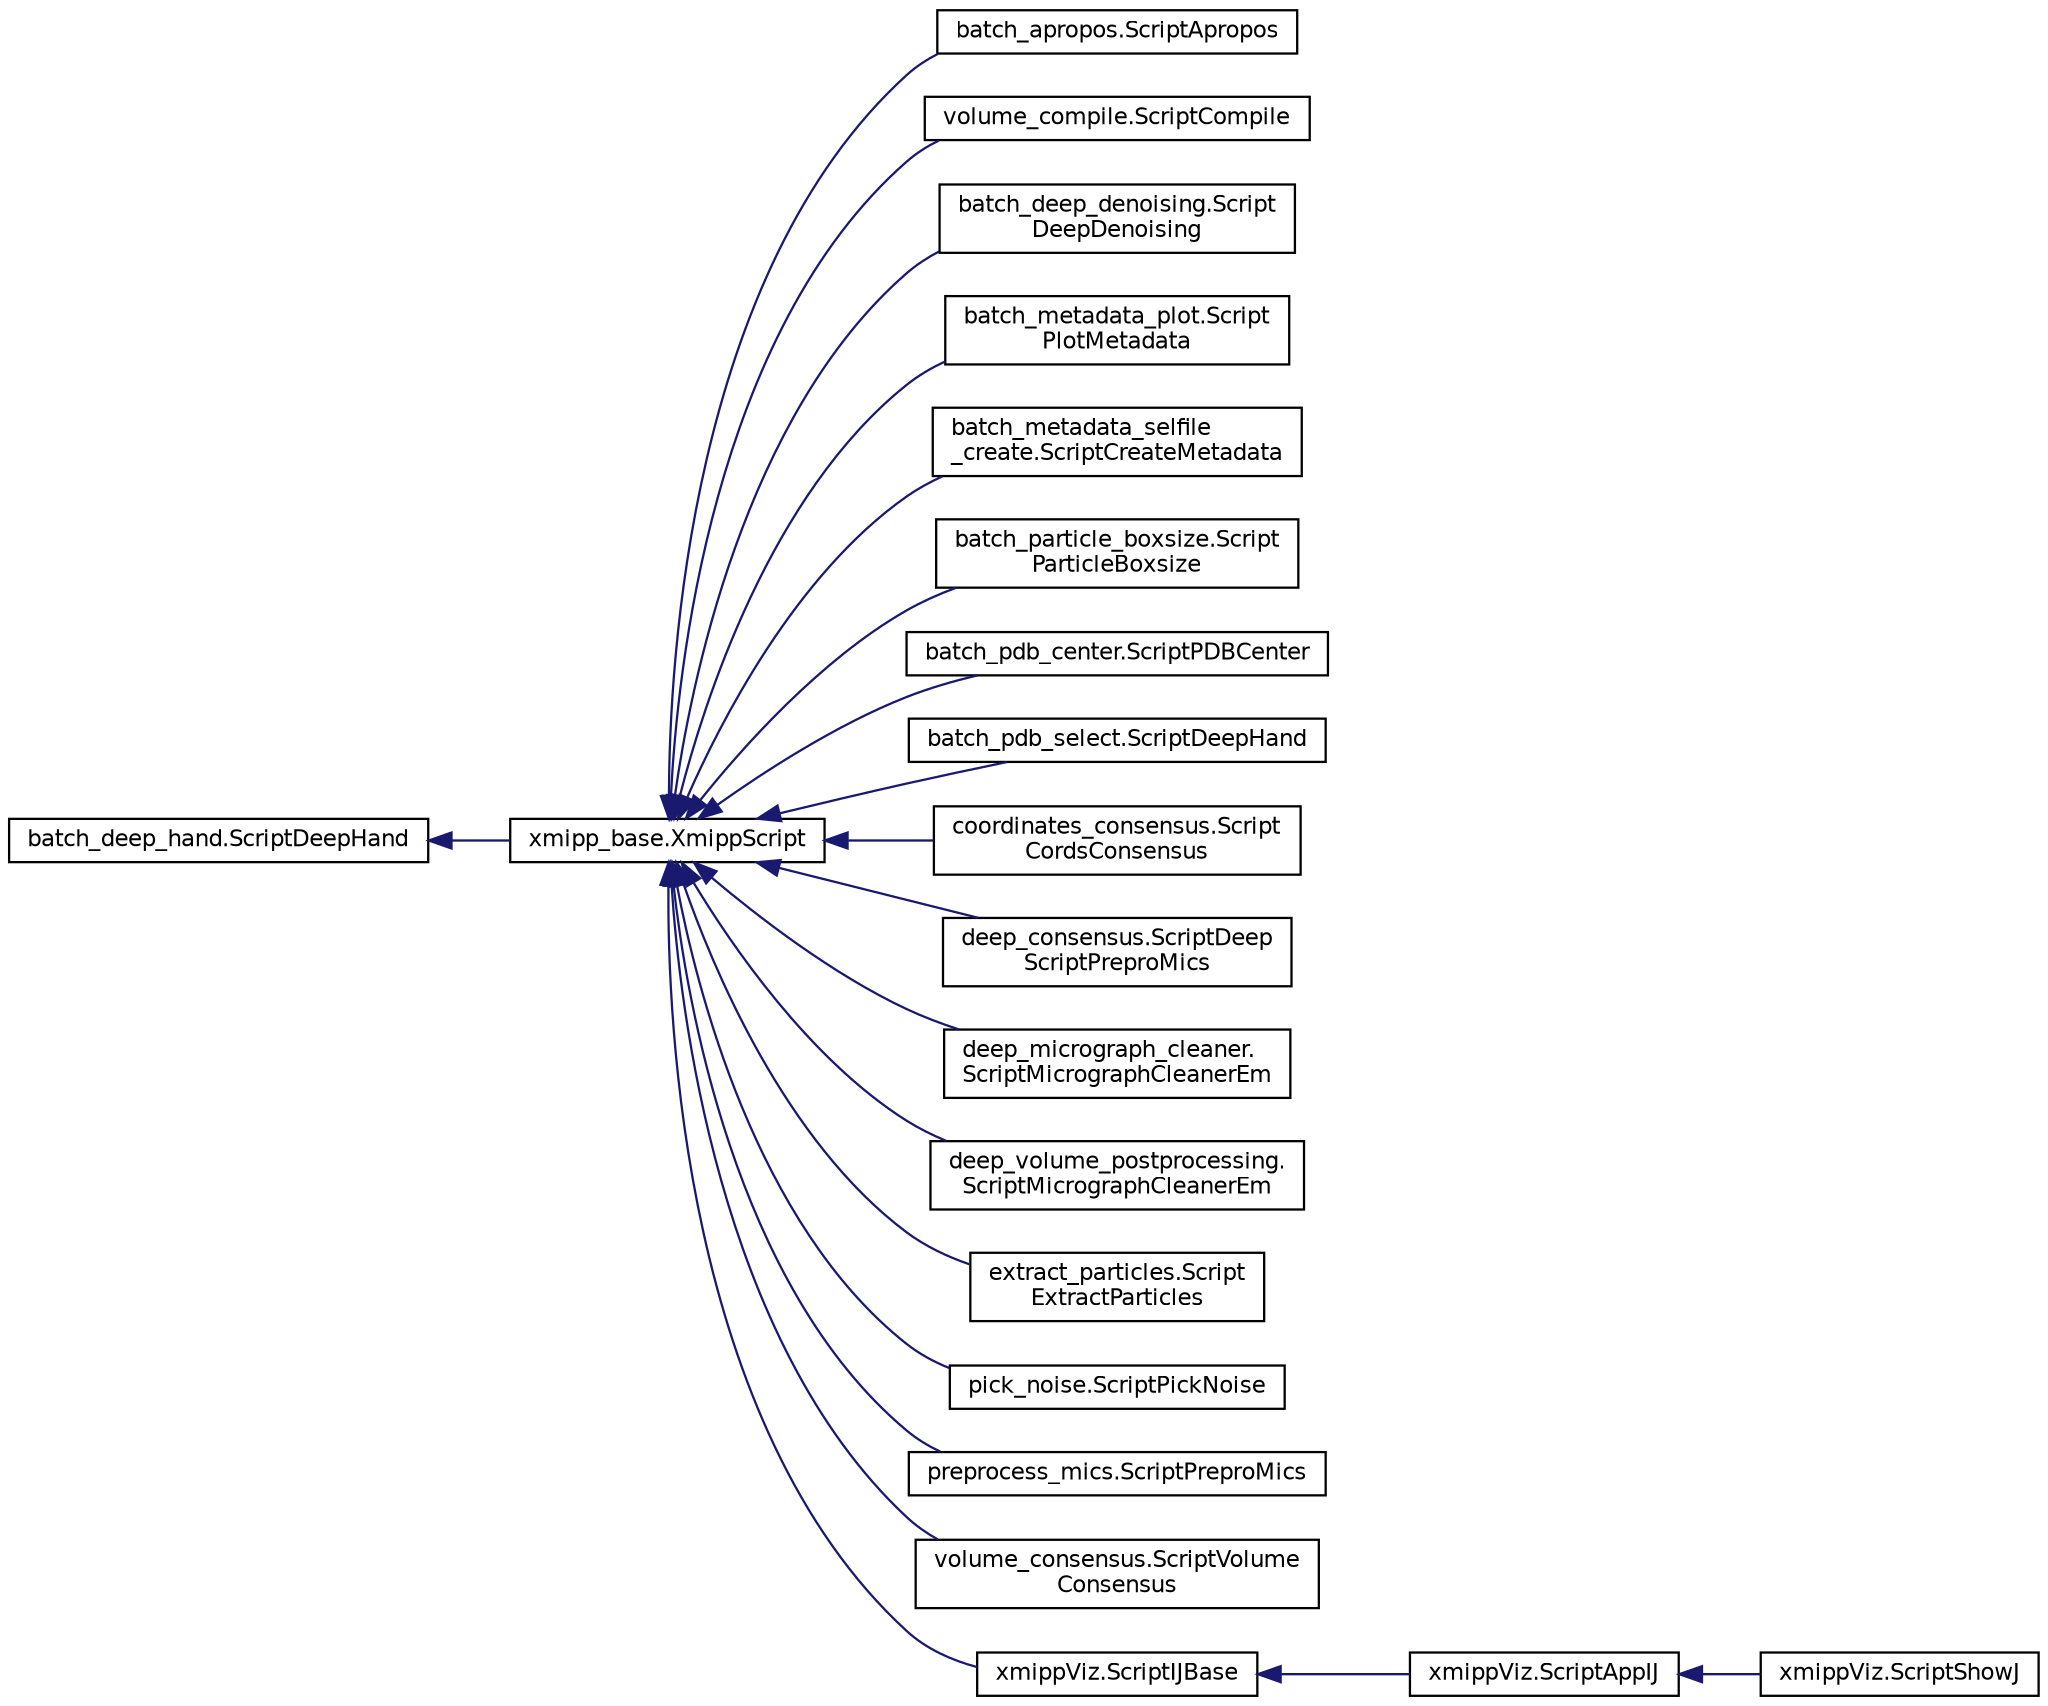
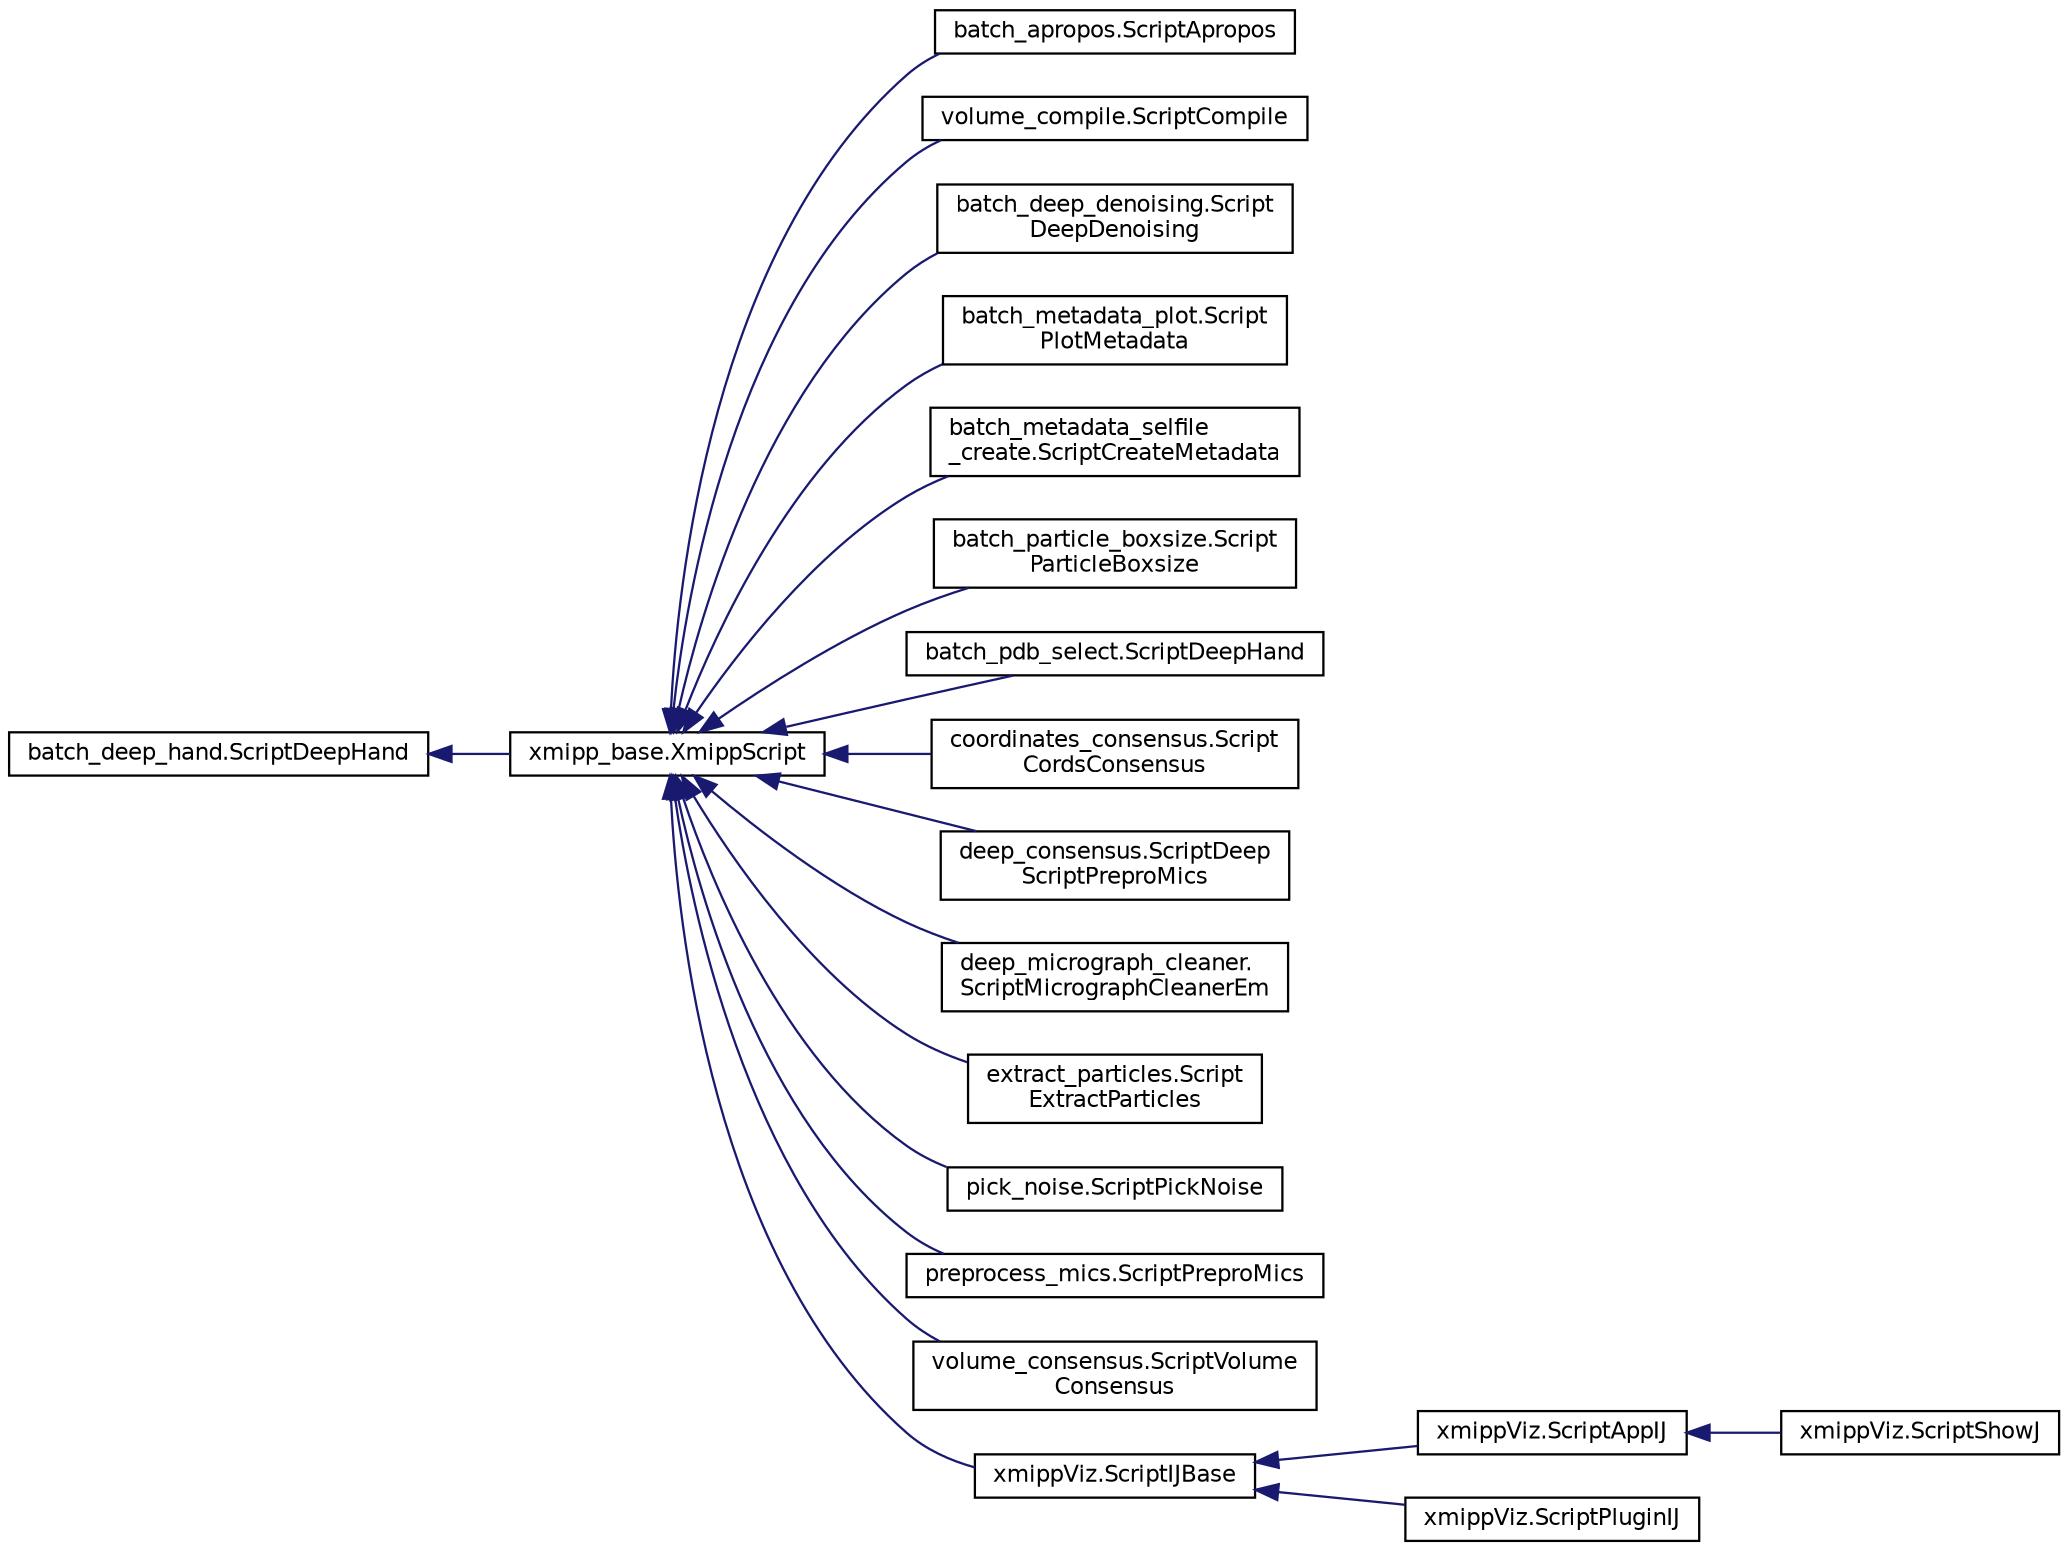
node "batch_pdb_center.ScriptPDBCenter": removed
node "deep_volume_postprocessing. ScriptMicrographCleanerEm": removed
node "xmippViz.ScriptPluginIJ": added
